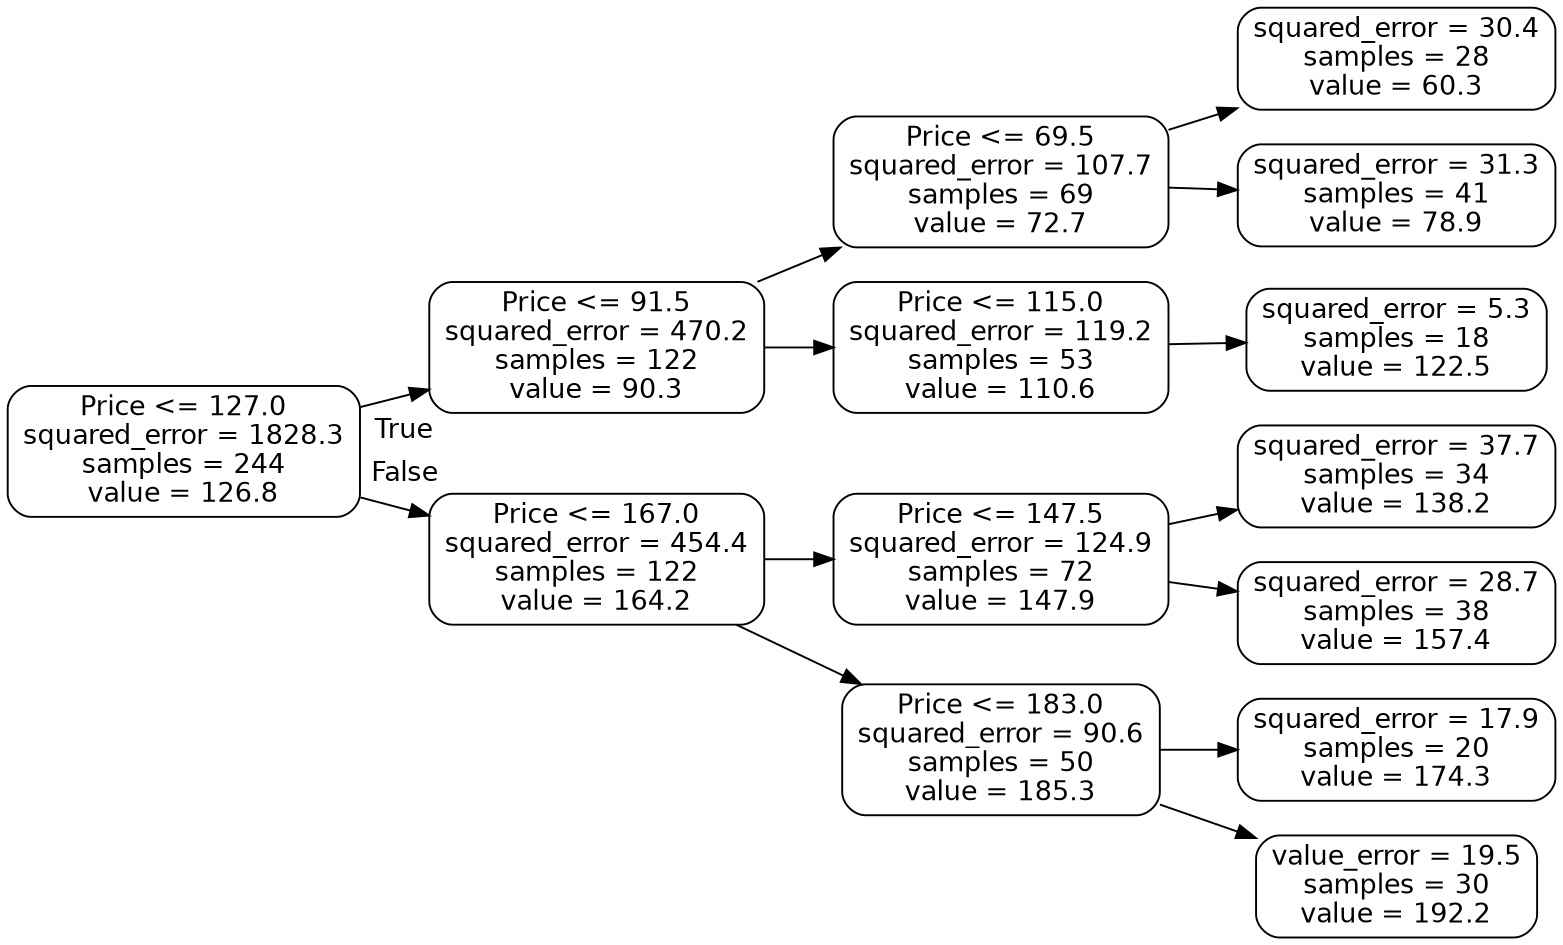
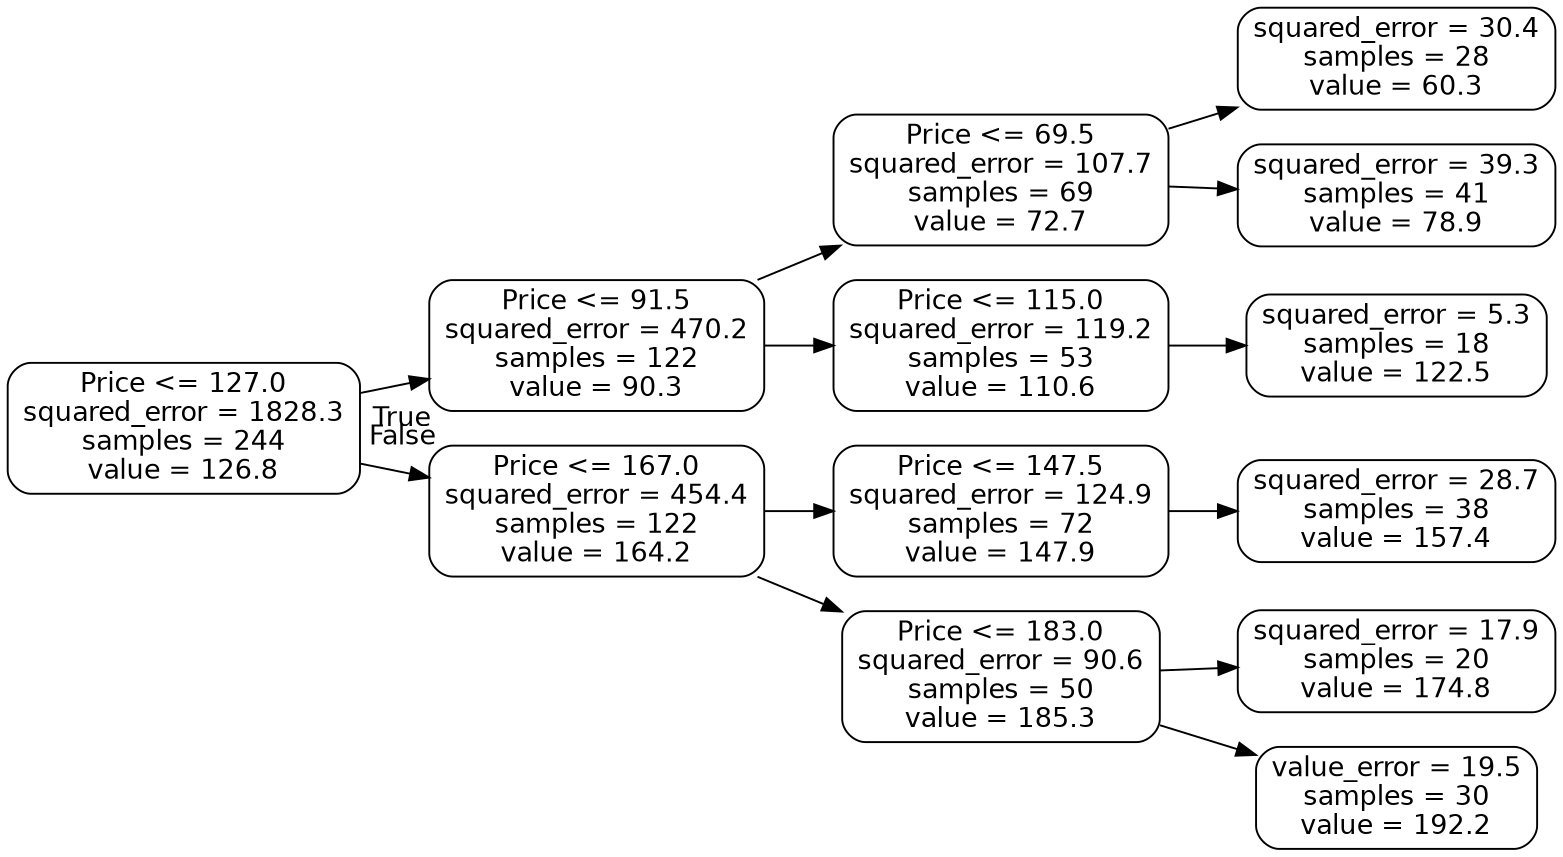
node "squared_error = 31.3 samples = 41 value = 78.9": label "squared_error = 31.3 samples = 41 value = 78.9" -> "squared_error = 39.3 samples = 41 value = 78.9"
node "squared_error = 37.7 samples = 34 value = 138.2": removed
node "squared_error = 17.9 samples = 20 value = 174.3": label "squared_error = 17.9 samples = 20 value = 174.3" -> "squared_error = 17.9 samples = 20 value = 174.8"
